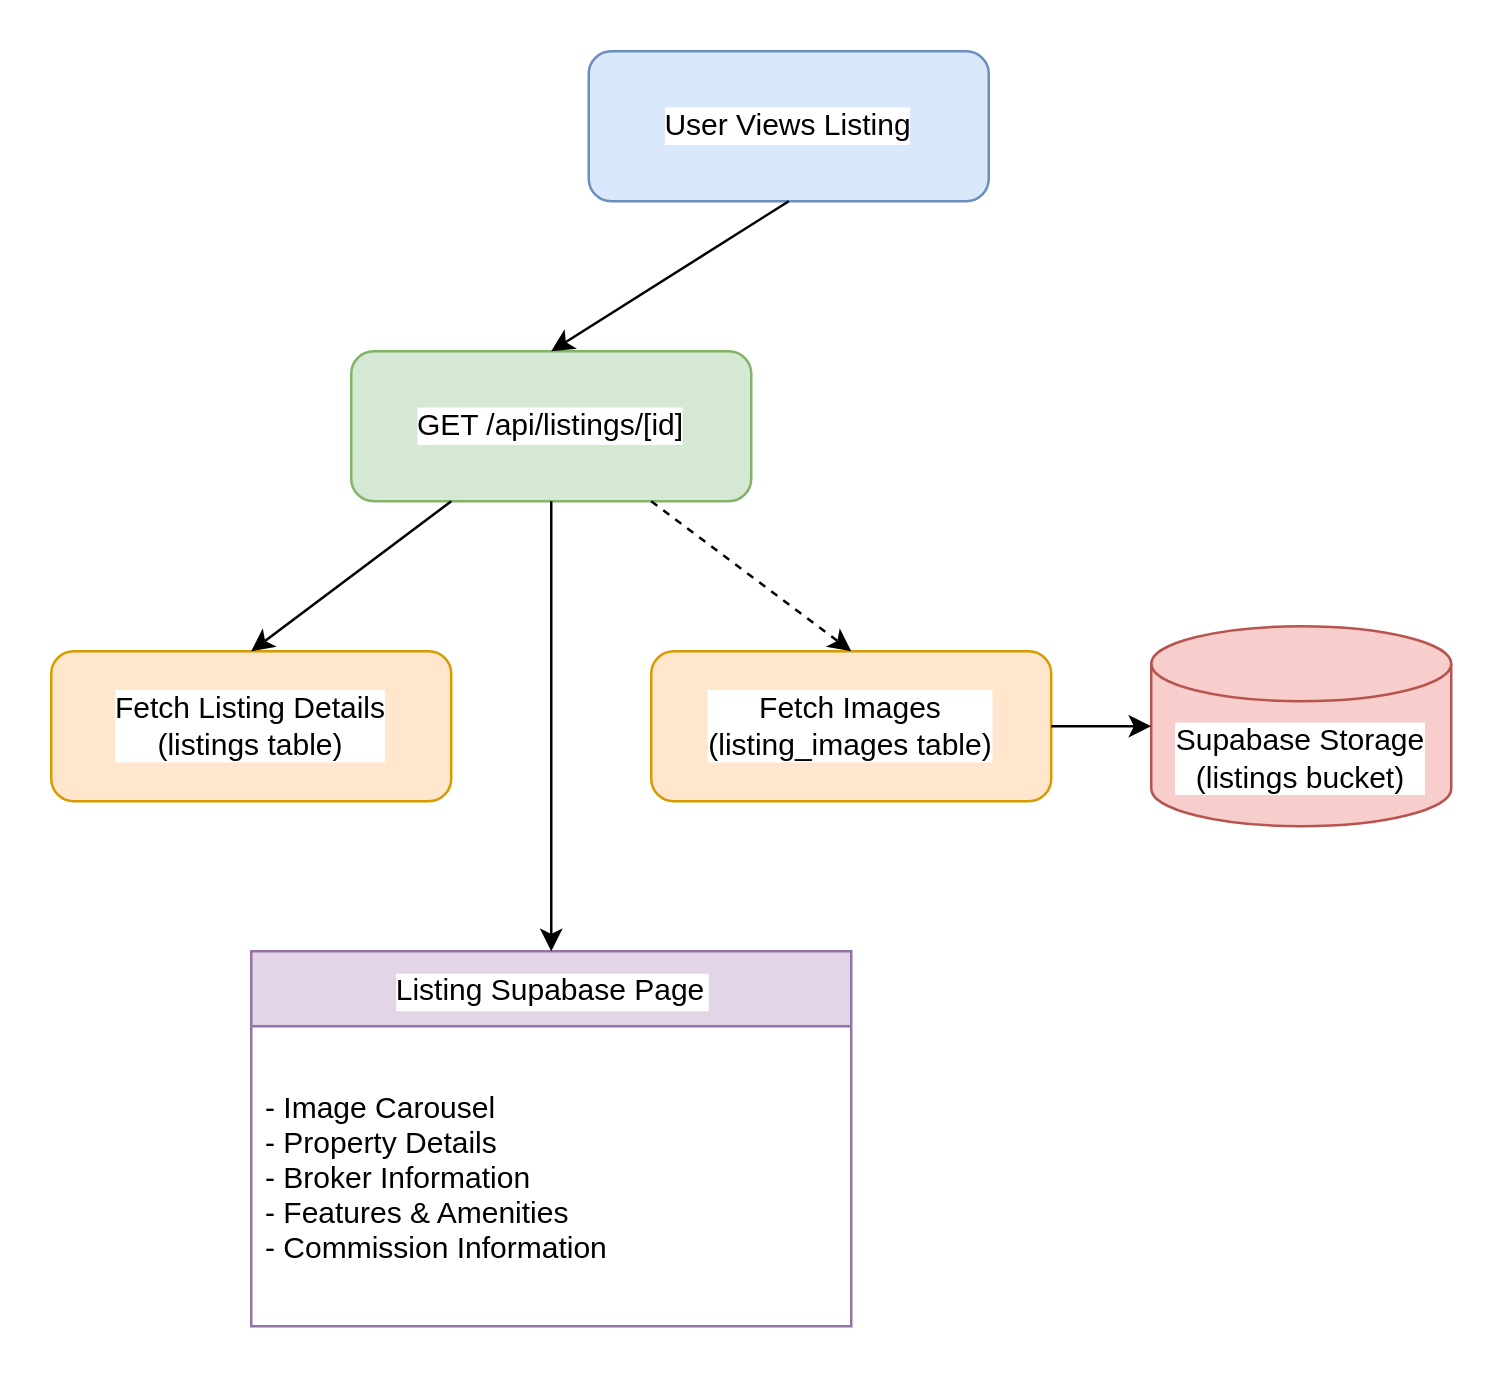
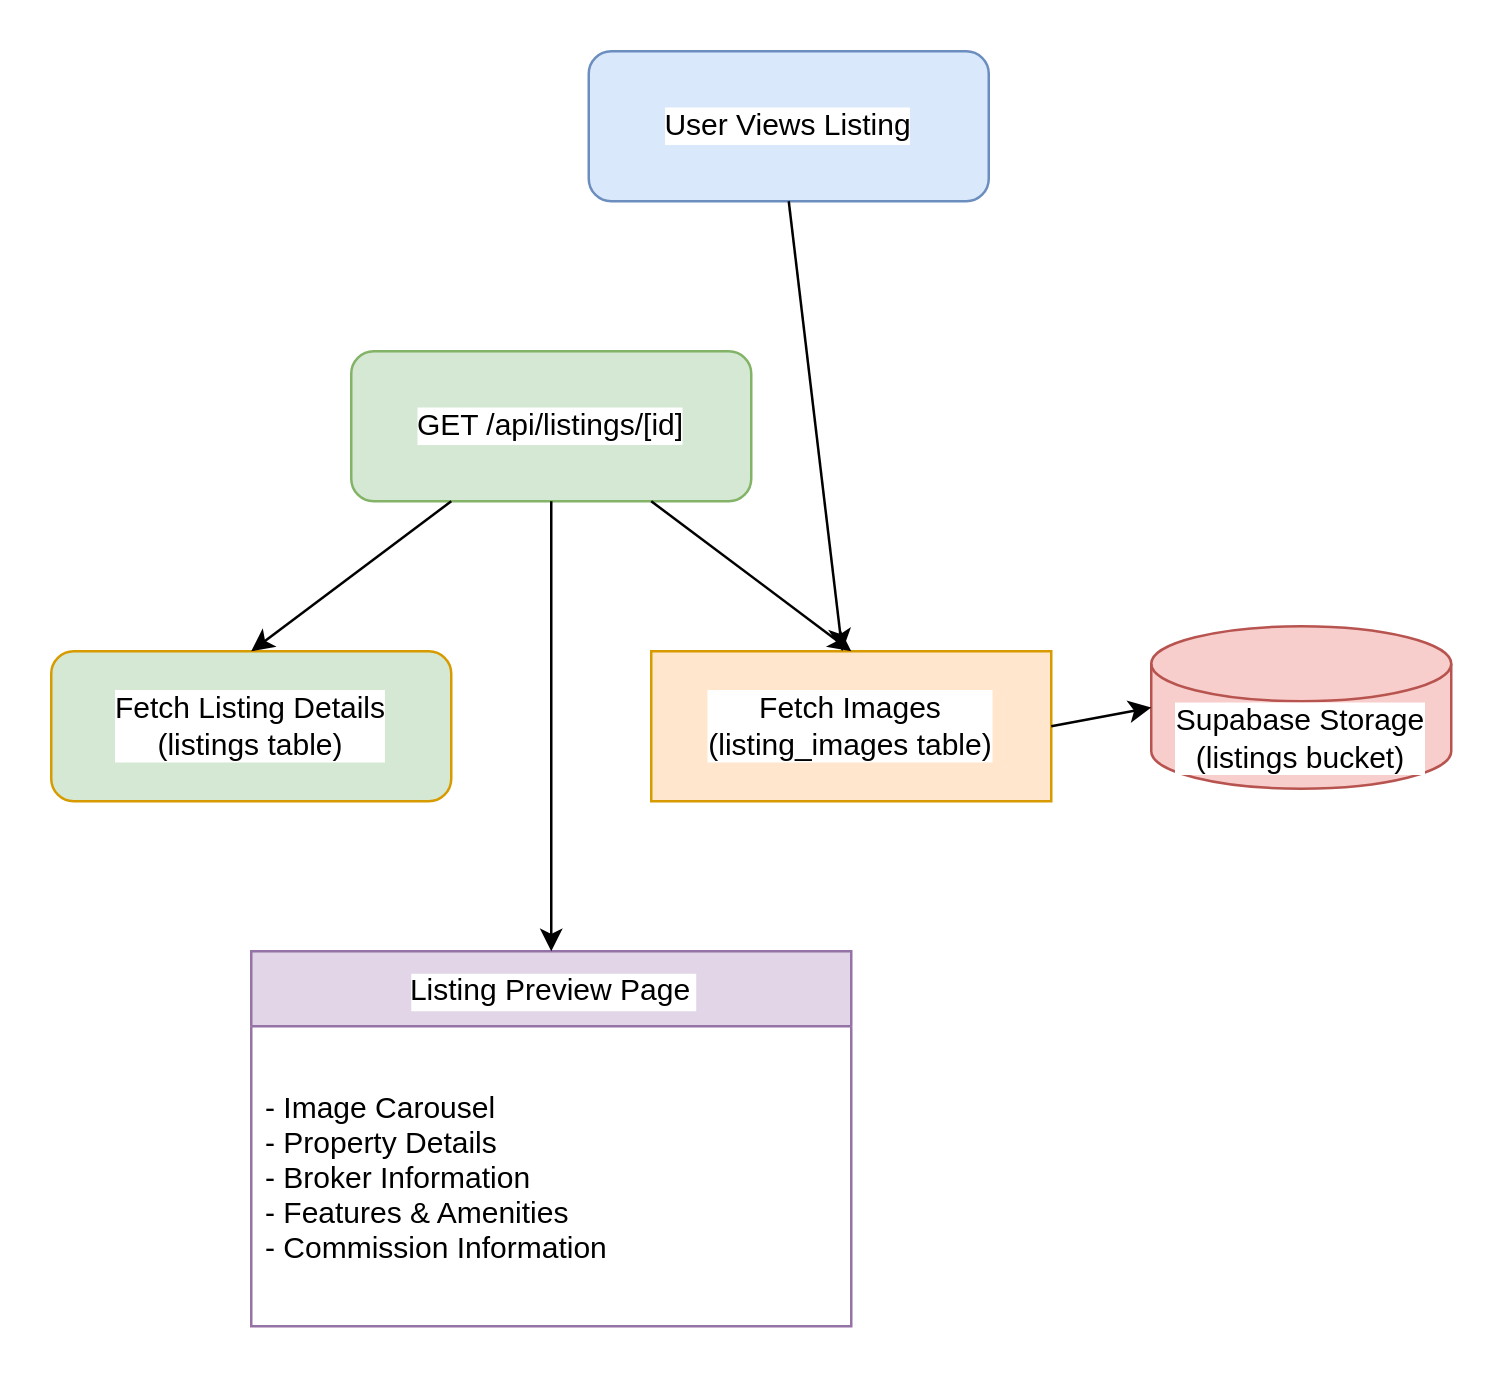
edge "User Views Listing" -> "GET /api/listings/[id]": now "User Views Listing" -> "Fetch Images (listing_images table)"
edge "GET /api/listings/[id]" -> "Fetch Images (listing_images table)": style dashed -> solid
node "Fetch Listing Details (listings table)": fillcolor #ffe6cc -> #d5e8d4
node "Fetch Images (listing_images table)": shape rounded rectangle -> rectangle
node "Supabase Storage (listings bucket)": size 300x200 -> 300x163
node "Listing Supabase Page": label "Listing Supabase Page" -> "Listing Preview Page"
